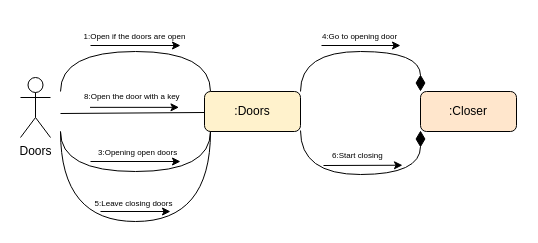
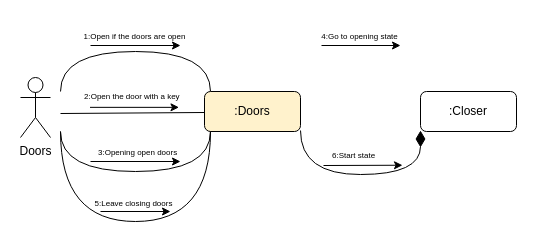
node "4:Go to opening door": label "4:Go to opening door" -> "4:Go to opening state"
edge ":Doors" -> ":Closer": removed
node "8:Open the door with a key": label "8:Open the door with a key" -> "2:Open the door with a key"
node ":Closer": fillcolor #ffe6cc -> #ffffff
node "6:Start closing": label "6:Start closing" -> "6:Start state"
